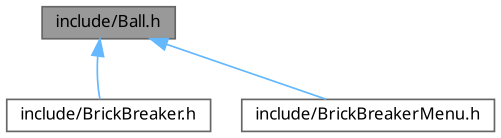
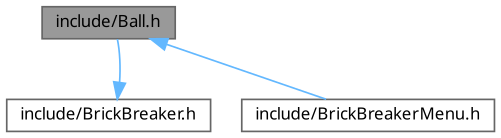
edge "include/BrickBreaker.h" -> "include/Ball.h": reversed
